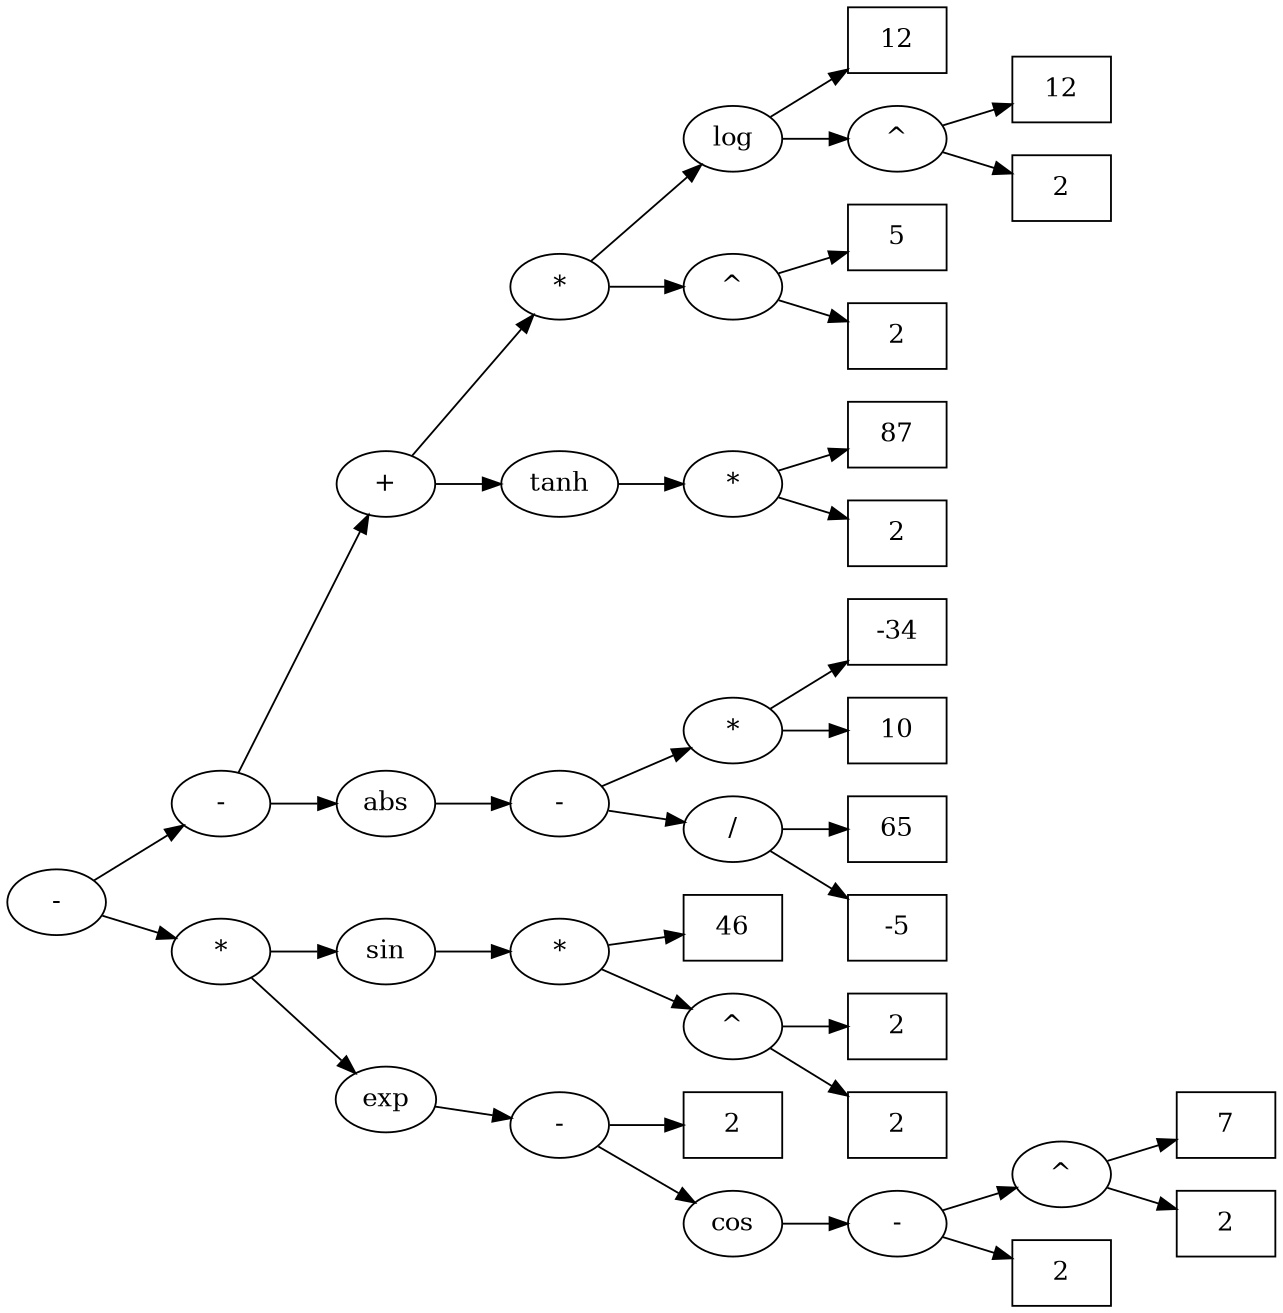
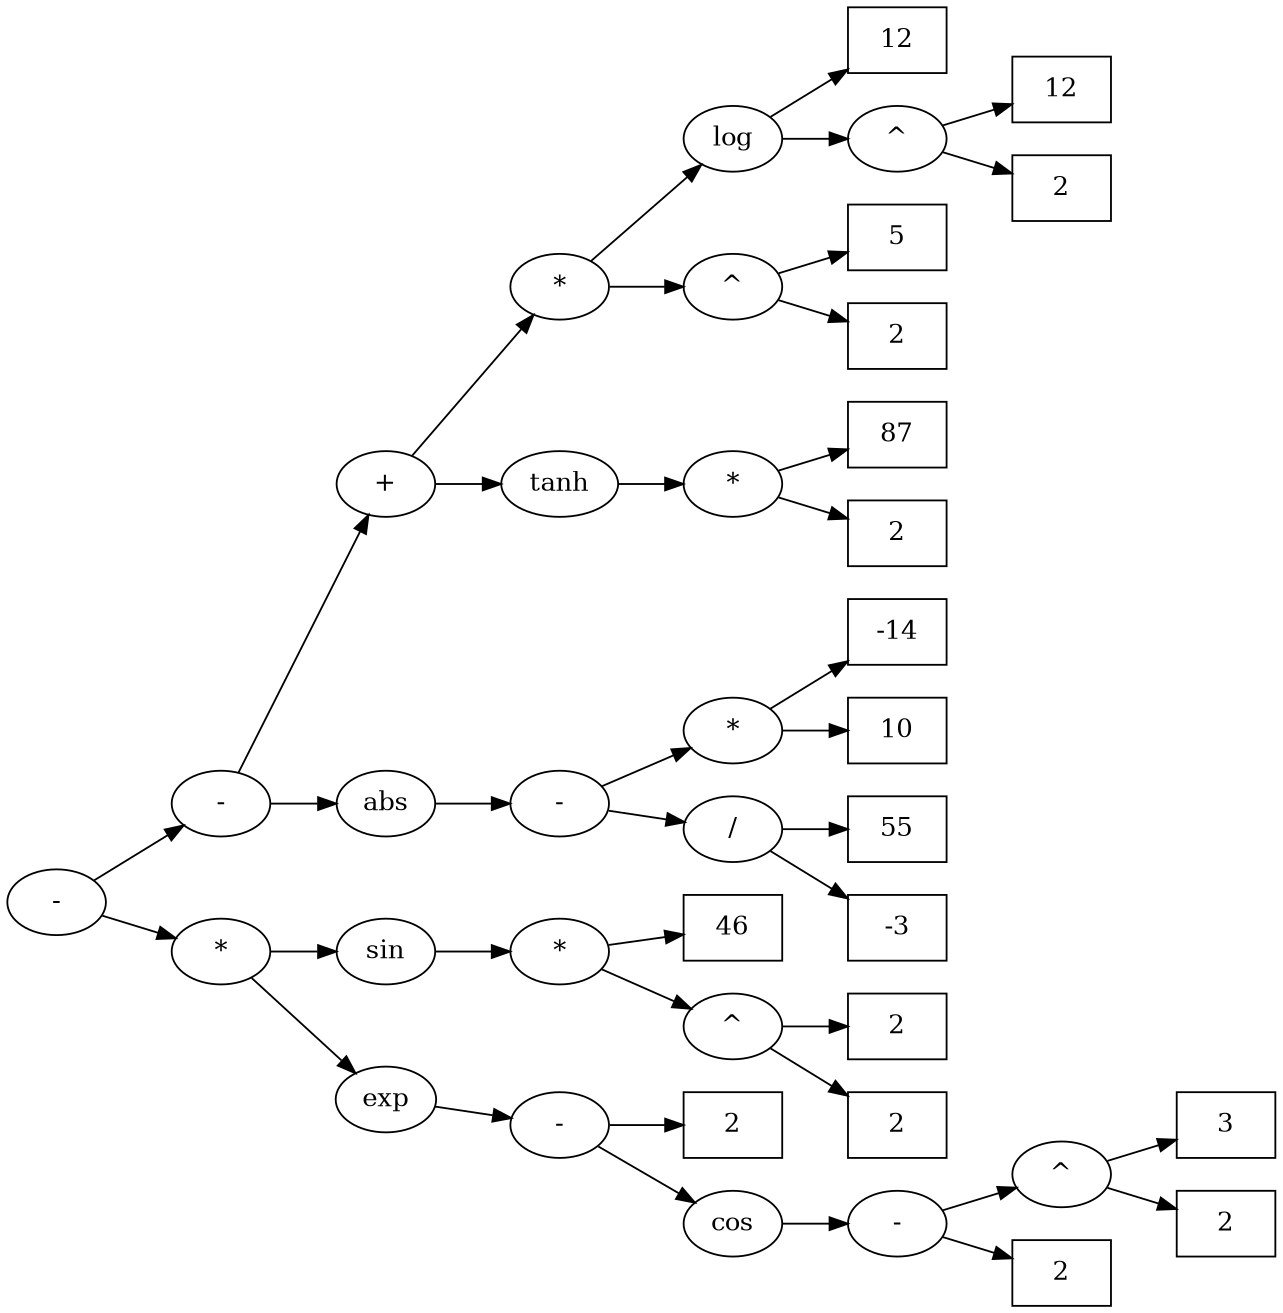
node "-34": label "-34" -> "-14"
node "65": label "65" -> "55"
node "-5": label "-5" -> "-3"
node "7": label "7" -> "3"
